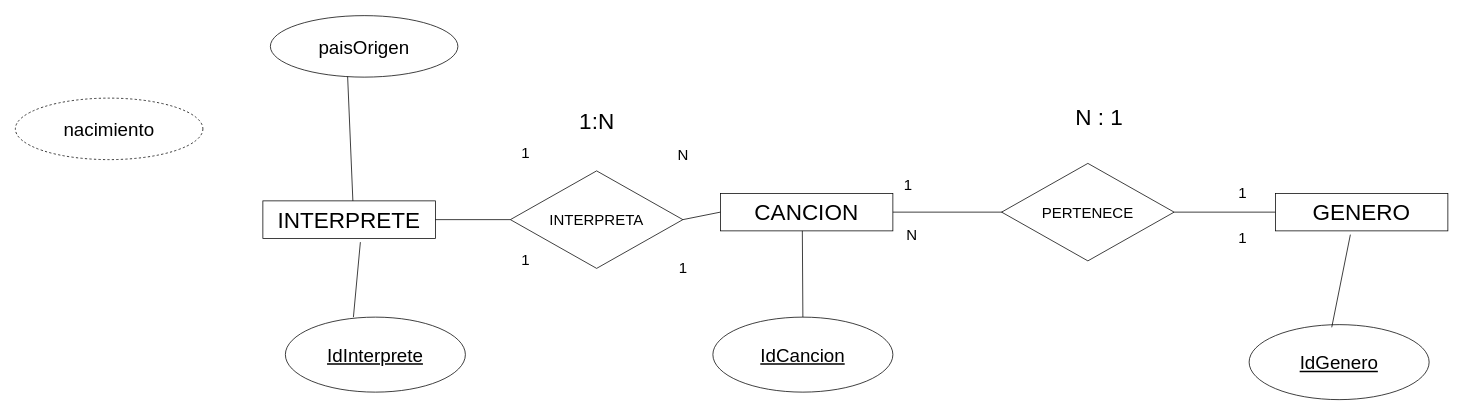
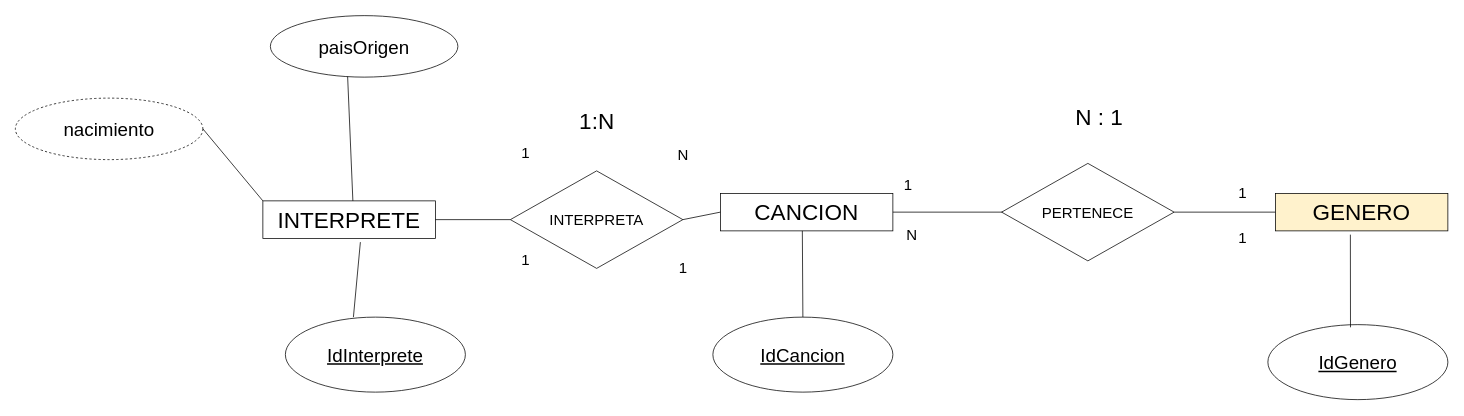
edge "nacimiento" -- "INTERPRETE": added
node "GENERO": fillcolor #ffffff -> #fff2cc
node "IdGenero": moved (1339, 362) -> (1358, 362)
